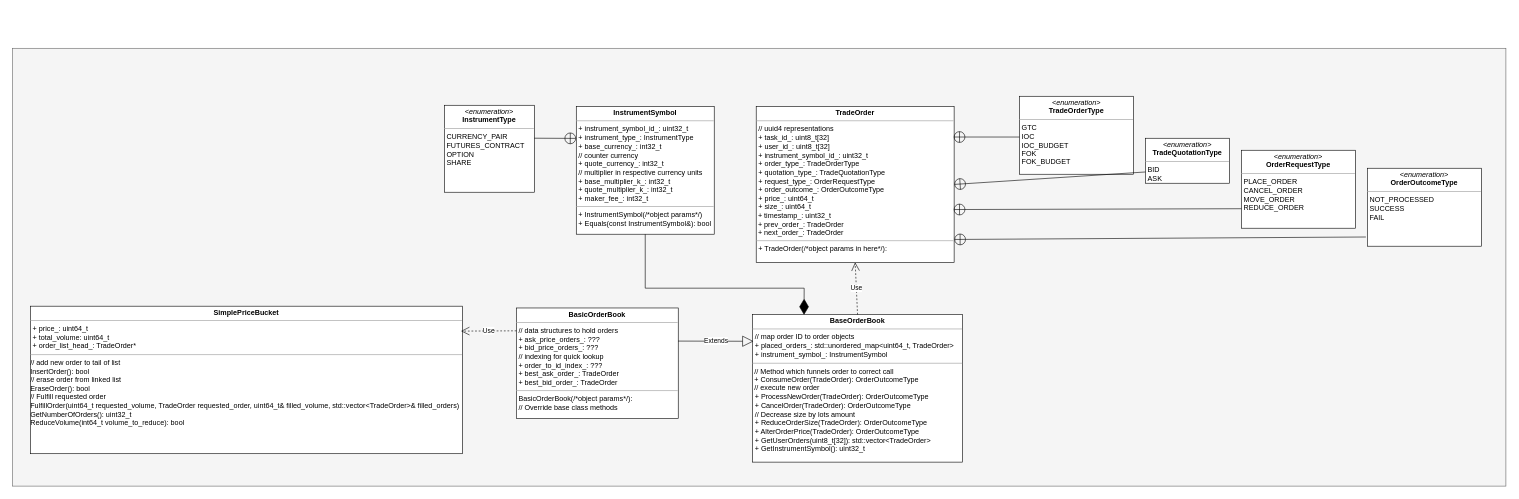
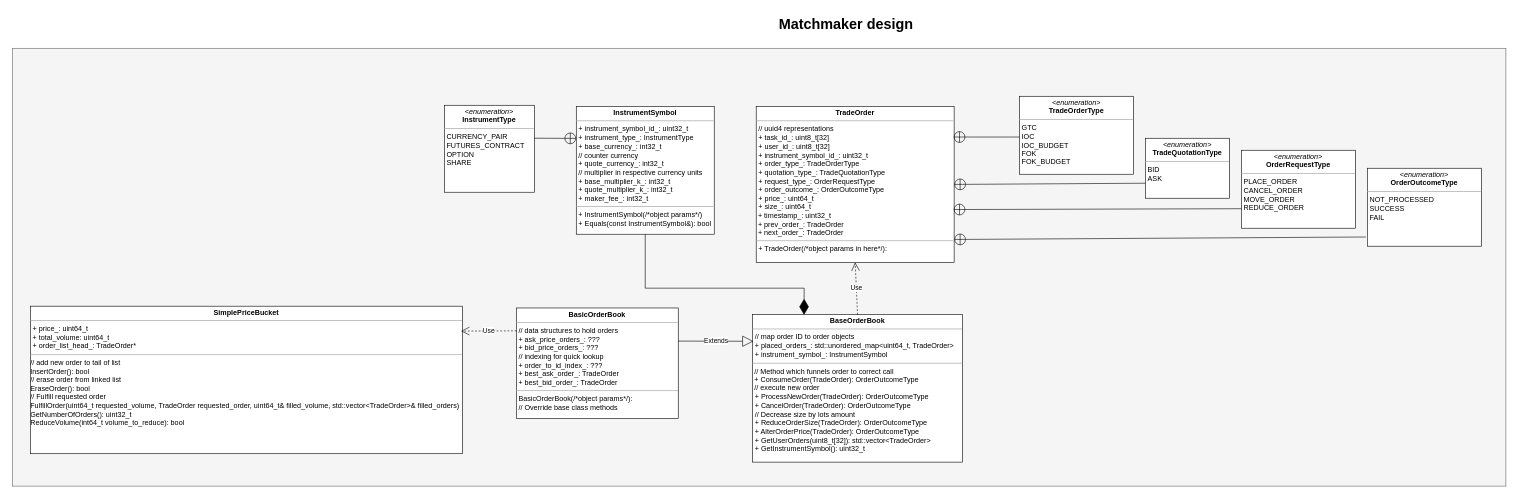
node "Matchmaker design": added
node "<enumeration> TradeQuotationType BID ASK": size 84x45 -> 84x60
